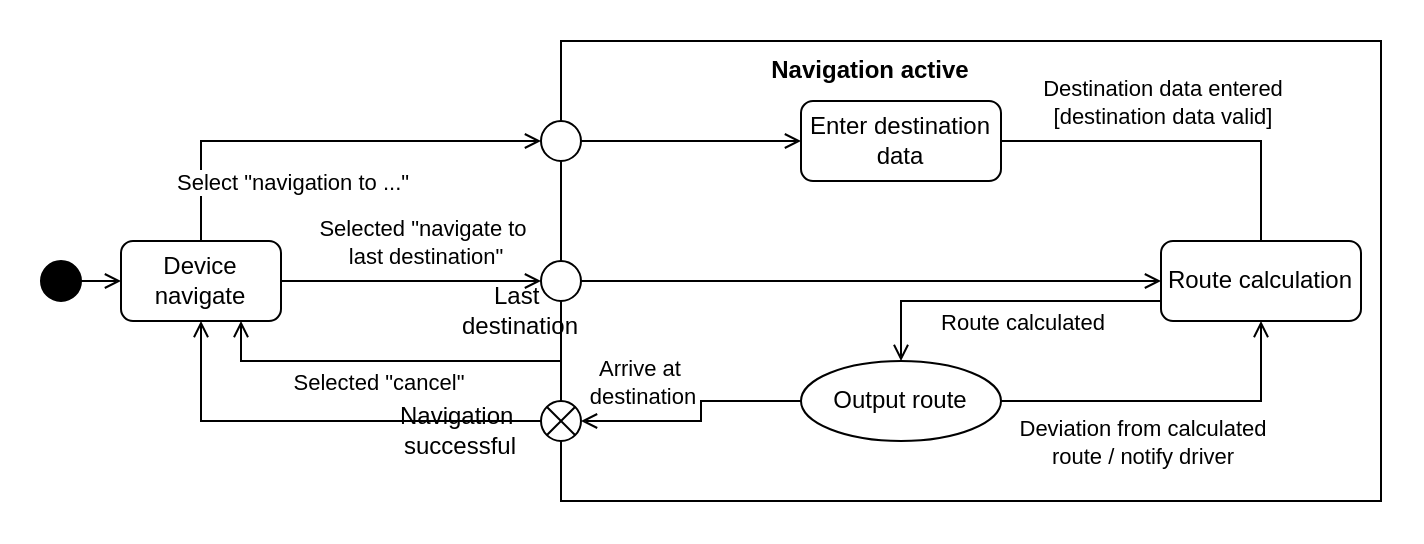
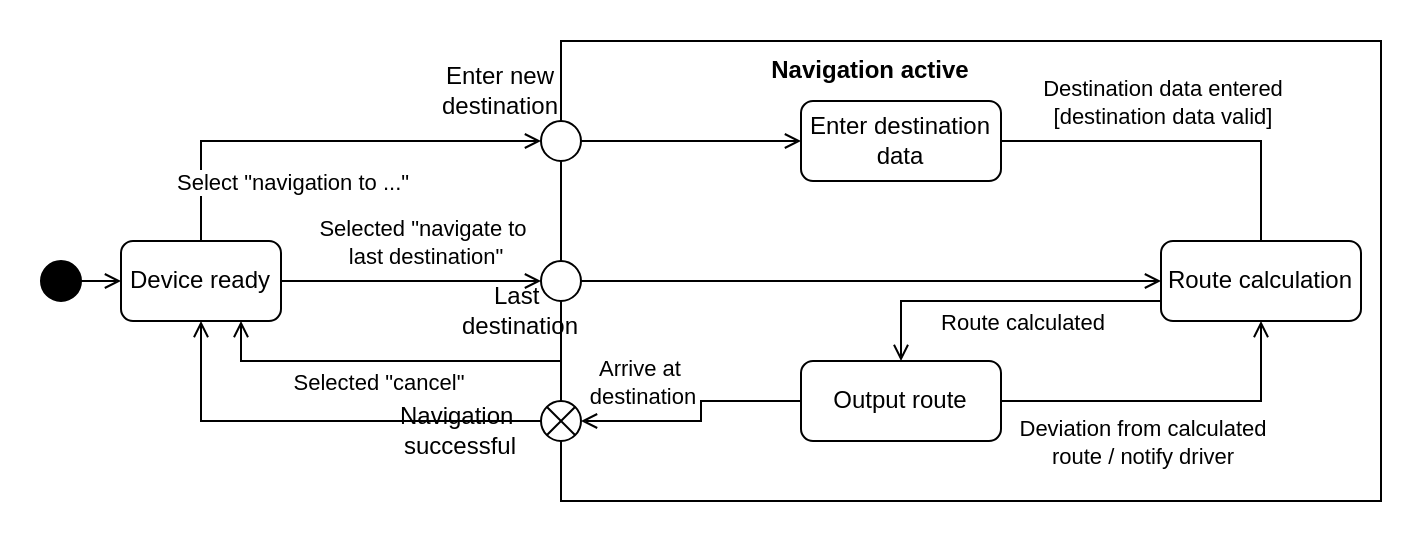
node "Enter new destination": added
node "Device navigate": label "Device navigate" -> "Device ready"
node "Output route": shape ellipse -> rounded rectangle
